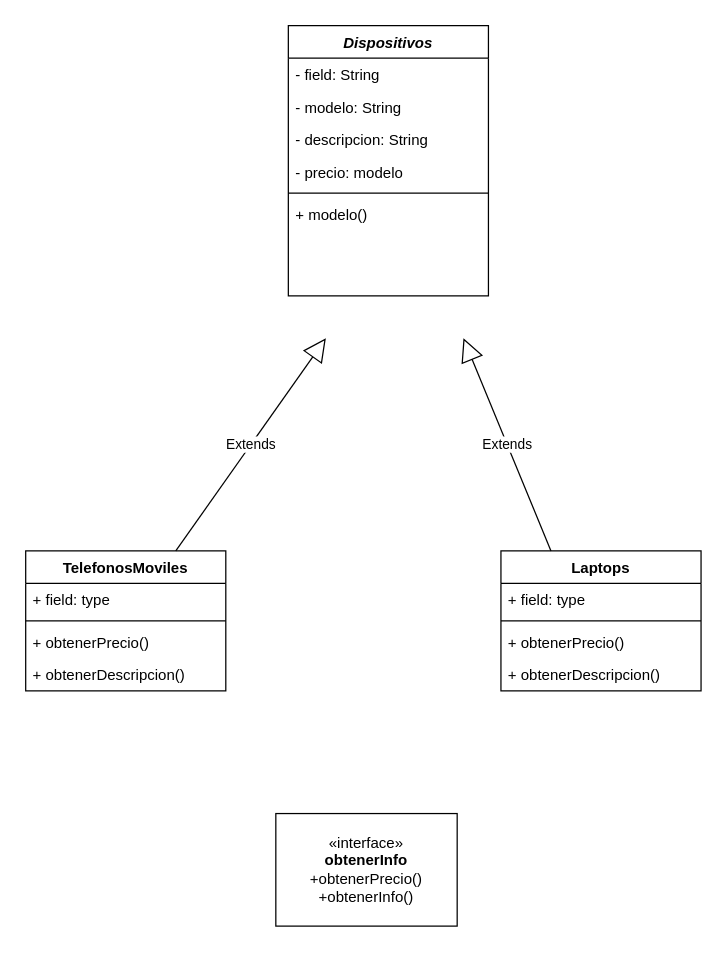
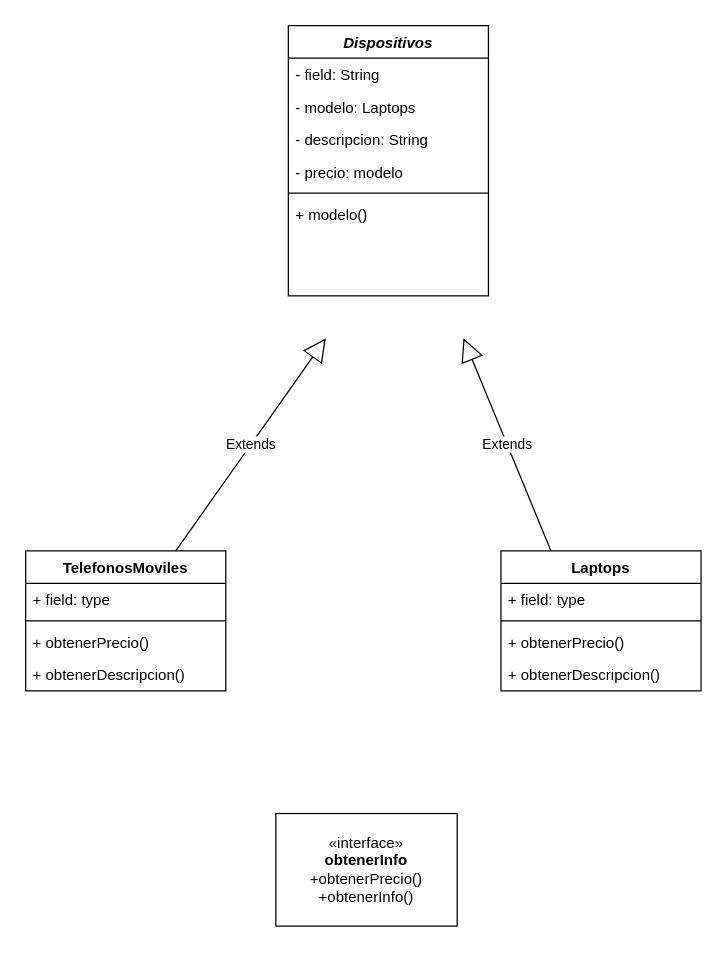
node "- modelo: String": label "- modelo: String" -> "- modelo: Laptops"
